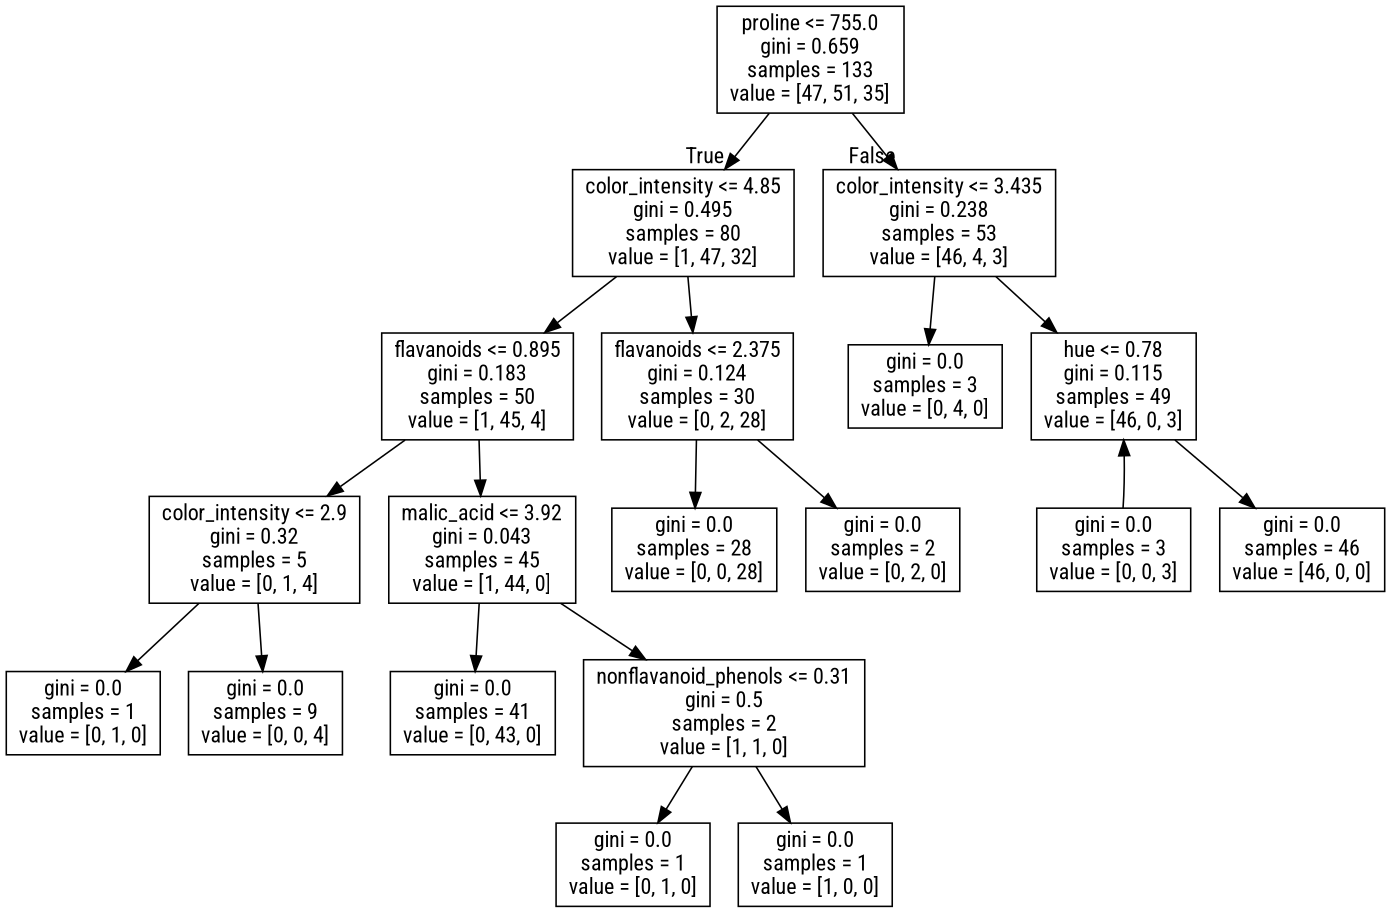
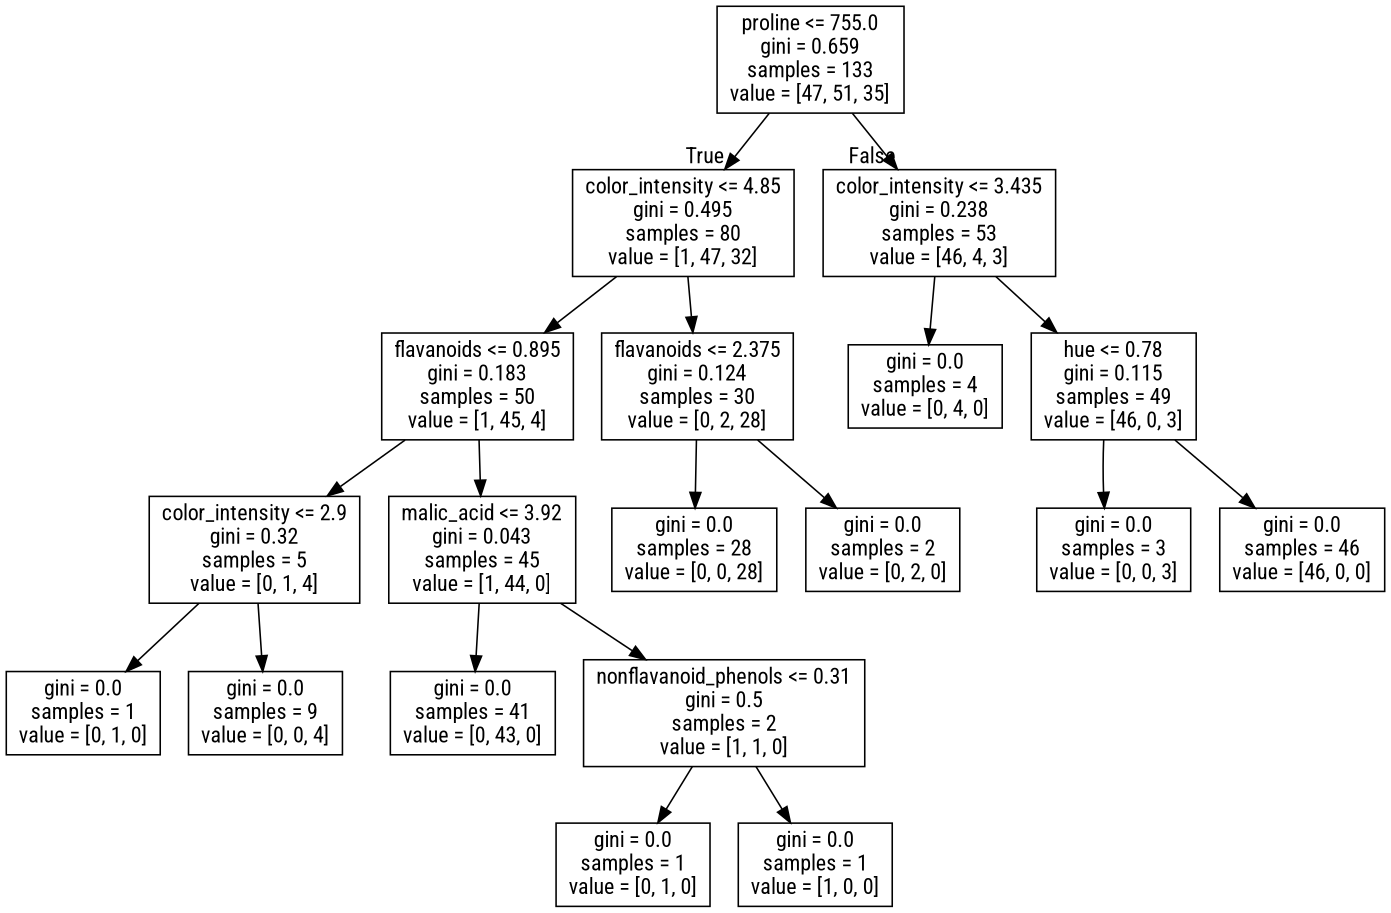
node "gini = 0.0 samples = 3 value = [0, 4, 0]": label "gini = 0.0 samples = 3 value = [0, 4, 0]" -> "gini = 0.0 samples = 4 value = [0, 4, 0]"
edge "gini = 0.0 samples = 3 value = [0, 0, 3]" -> "hue <= 0.78 gini = 0.115 samples = 49 value = [46, 0, 3]": reversed
